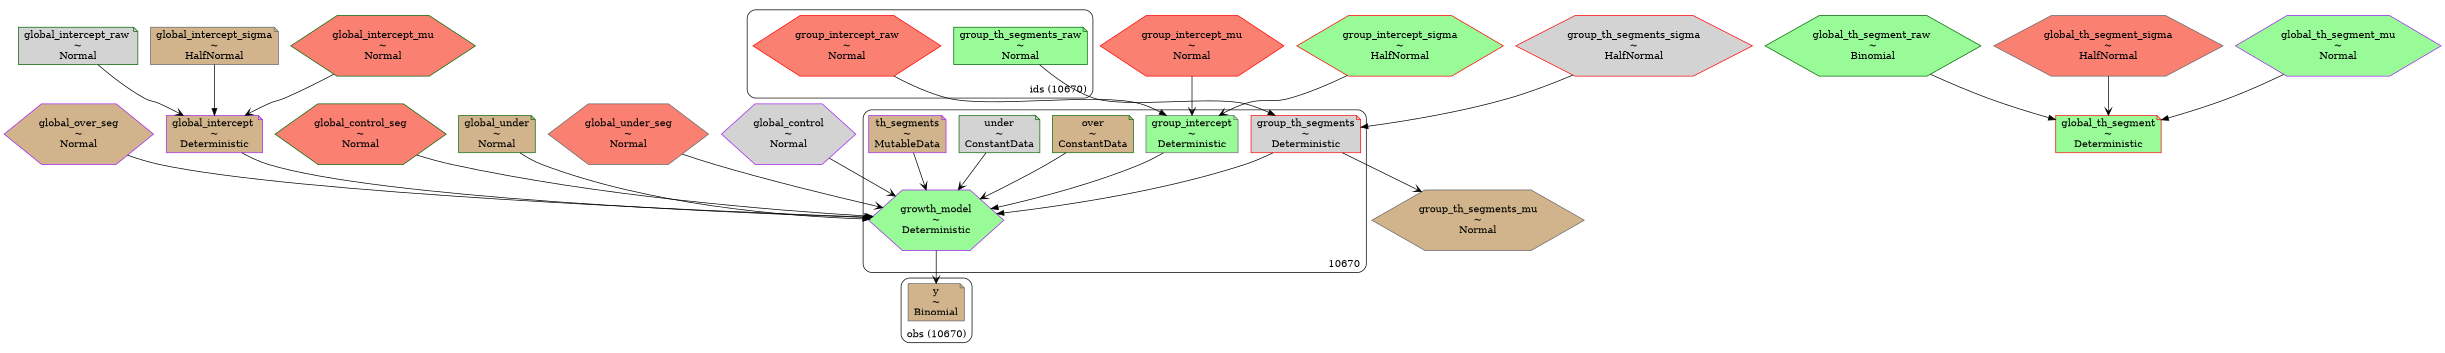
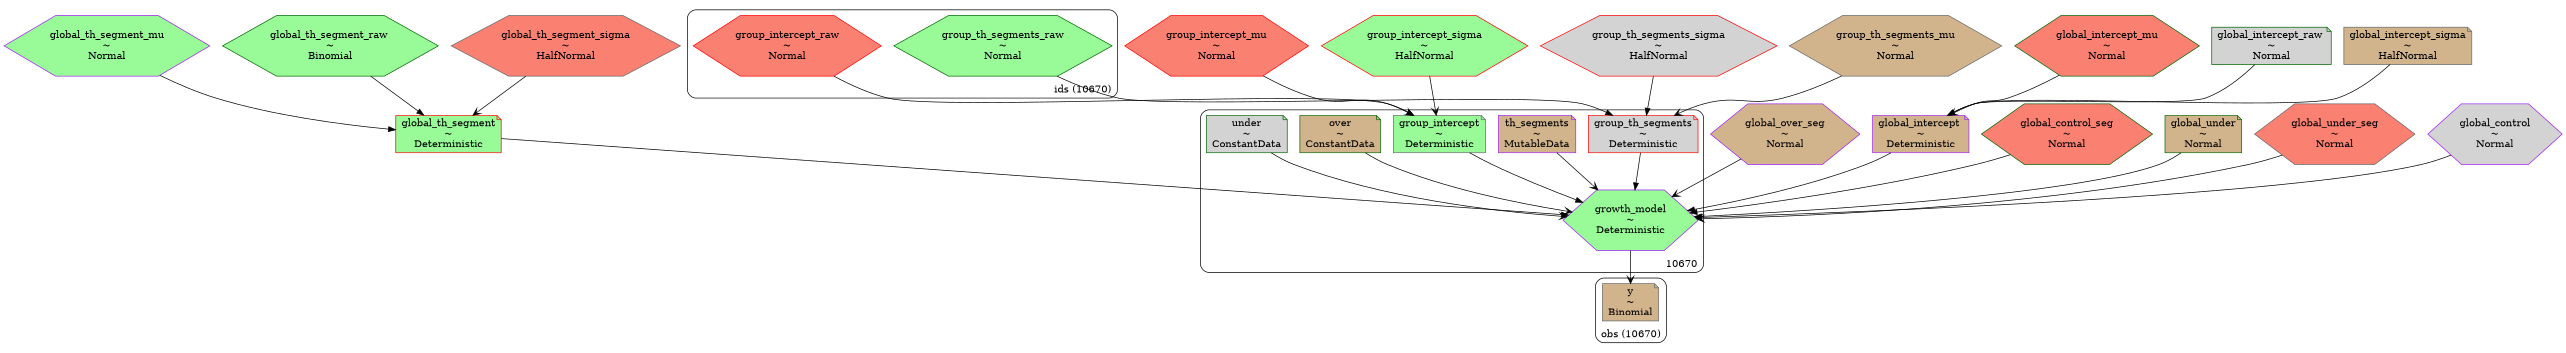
node "group_th_segments_raw ~ Normal": shape note -> hexagon
edge "global_intercept_raw ~ Normal" -> "global_intercept ~ Deterministic": arrowhead vee -> normal
edge "group_th_segments ~ Deterministic" -> "group_th_segments_mu ~ Normal": reversed
edge "global_th_segment ~ Deterministic" -> "growth_model ~ Deterministic": added
